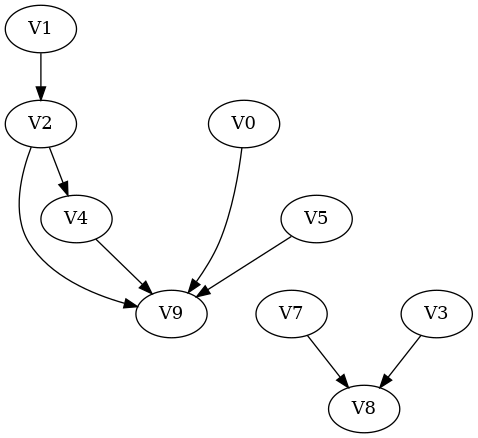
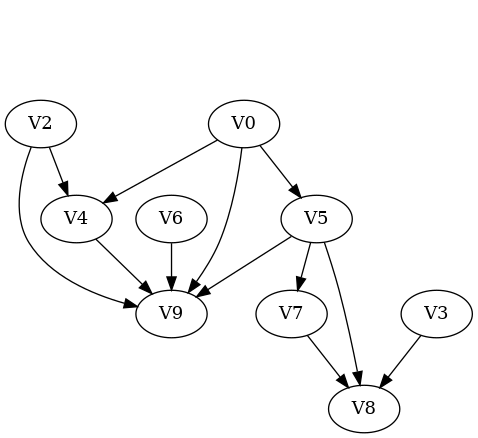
node "V1": removed
edge "V0" -> "V5": added
edge "V0" -> "V4": added
node "V6": added
edge "V5" -> "V7": added
edge "V5" -> "V8": added
